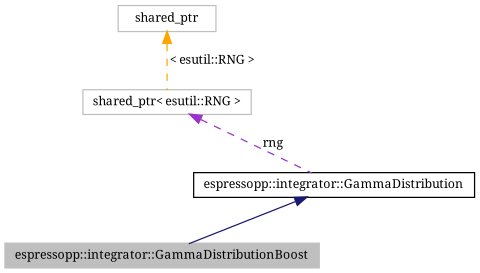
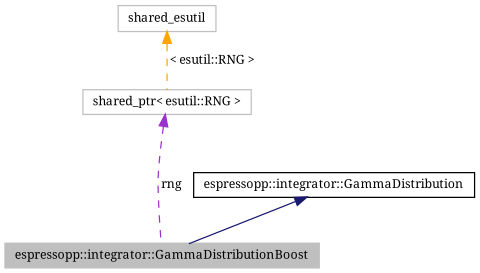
node "shared_ptr": label "shared_ptr" -> "shared_esutil"
edge "espressopp::integrator::GammaDistribution" -> "shared_ptr< esutil::RNG >": now "espressopp::integrator::GammaDistributionBoost" -> "shared_ptr< esutil::RNG >"
